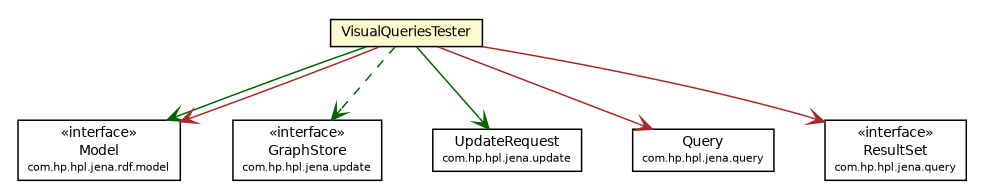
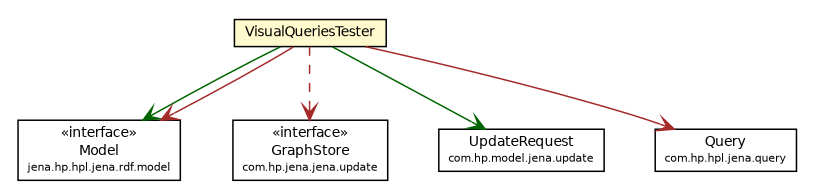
edge "VisualQueriesTester" -> "GraphStore": color darkgreen -> brown
node "ResultSet": removed
node "UpdateRequest": text "com.hp.hpl.jena.update" -> "com.hp.model.jena.update"
node "Model": text "com.hp.hpl.jena.rdf.model" -> "jena.hp.hpl.jena.rdf.model"
node "GraphStore": text "com.hp.hpl.jena.update" -> "com.hp.jena.jena.update"
